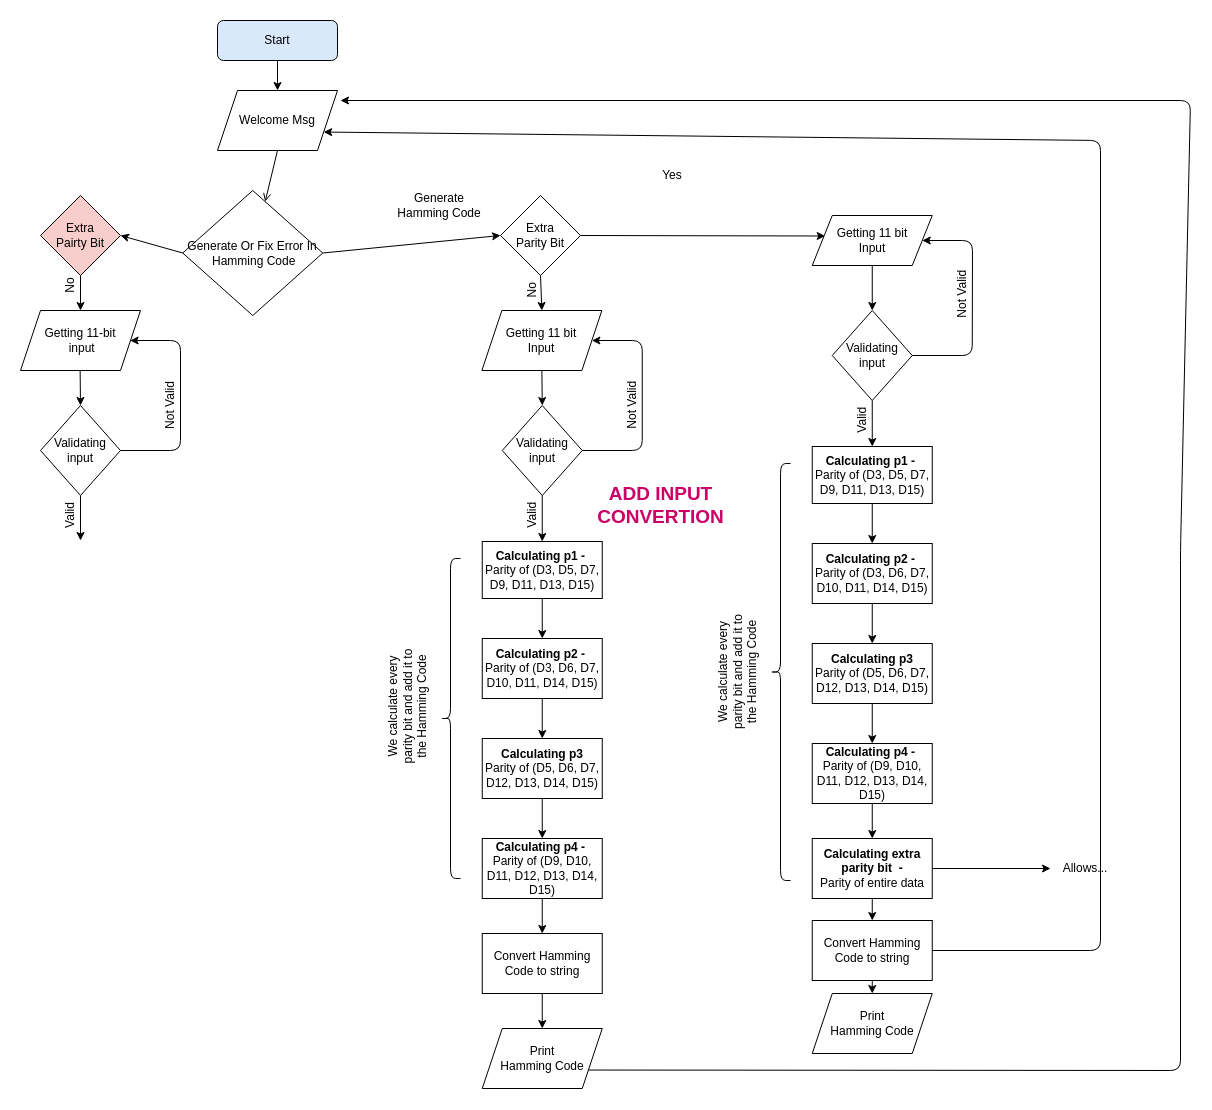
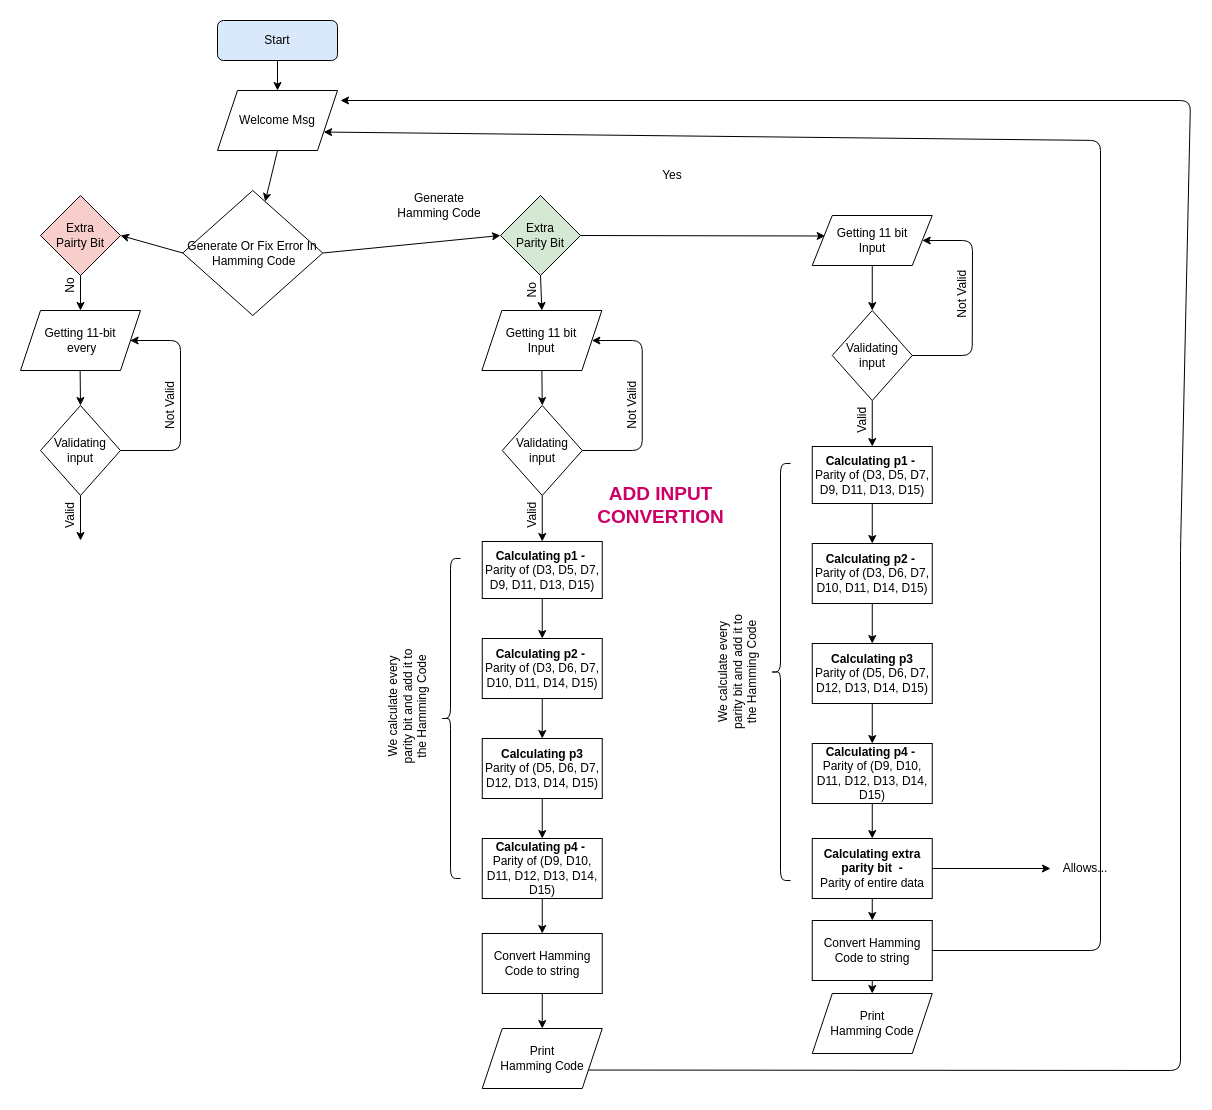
edge "Welcome Msg" -> "Generate Or Fix Error In Hamming Code": arrowhead open -> classic
node "Extra Parity Bit": fillcolor #ffffff -> #d5e8d4
node "Getting 11-bit input": label "Getting 11-bit input" -> "Getting 11-bit every"
